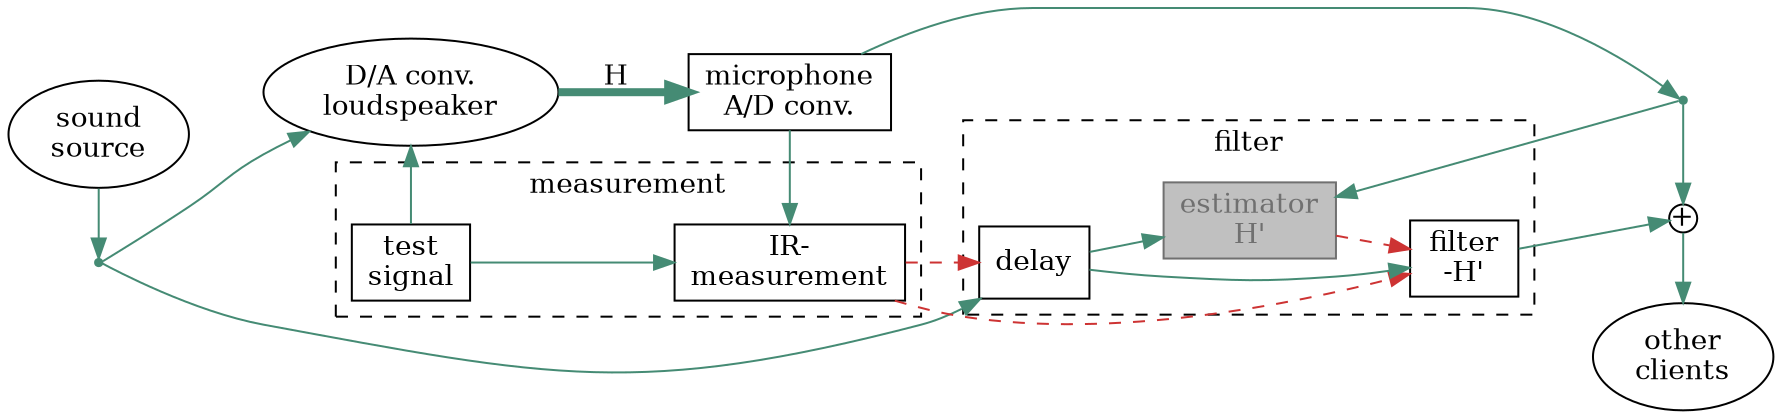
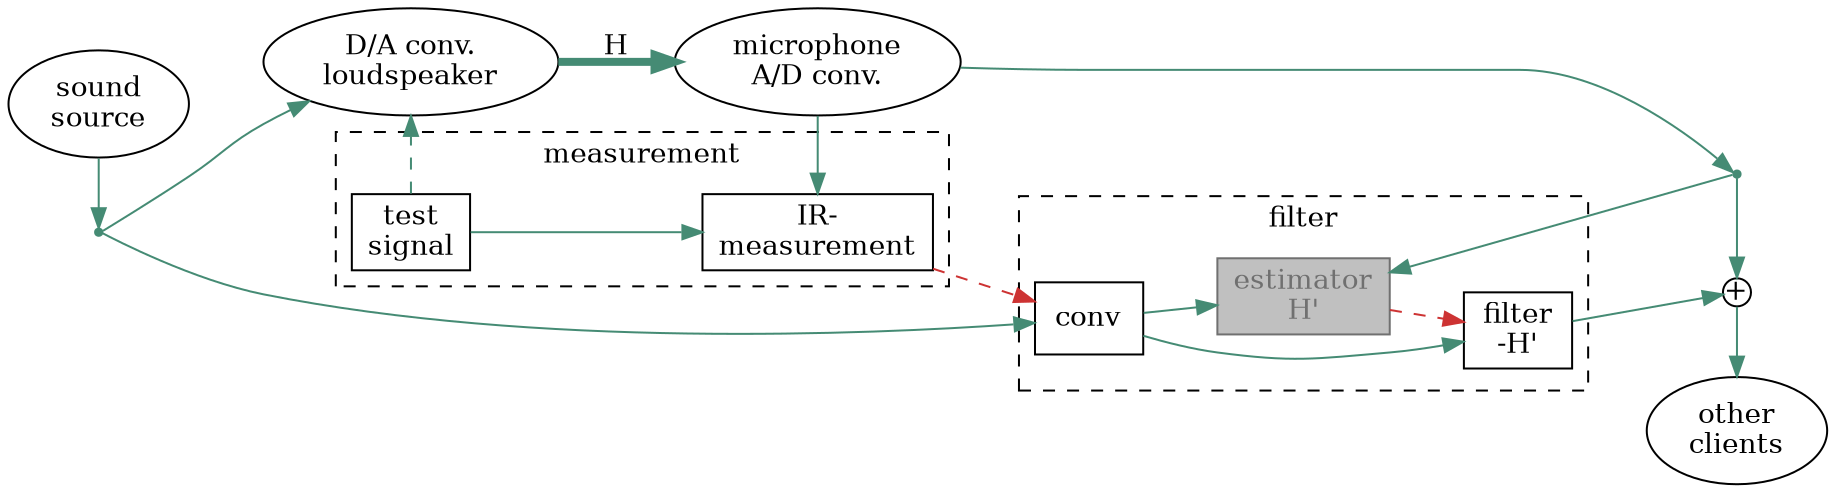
node "microphone A/D conv.": shape box -> ellipse
edge "test signal" -> "D/A conv. loudspeaker": style solid -> dashed
node "delay": label "delay" -> "conv"
edge "IR- measurement" -> "filter -H'": removed
